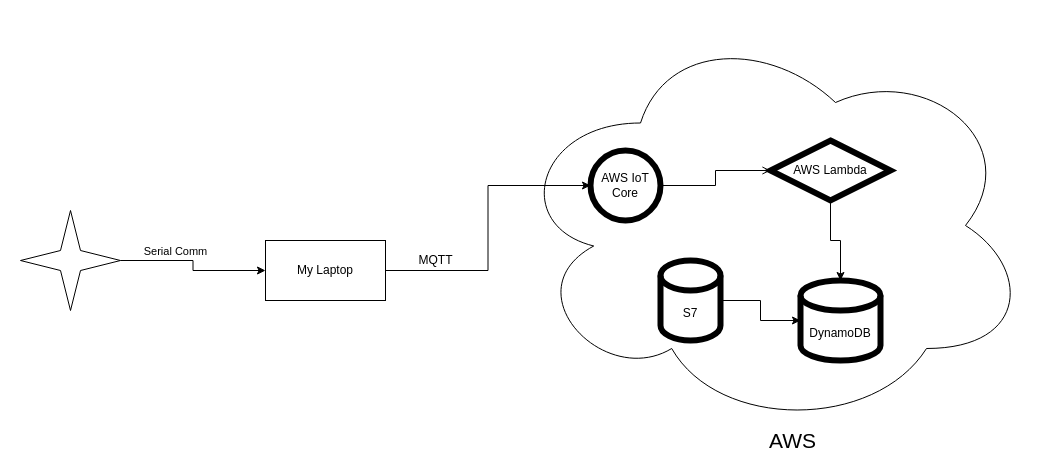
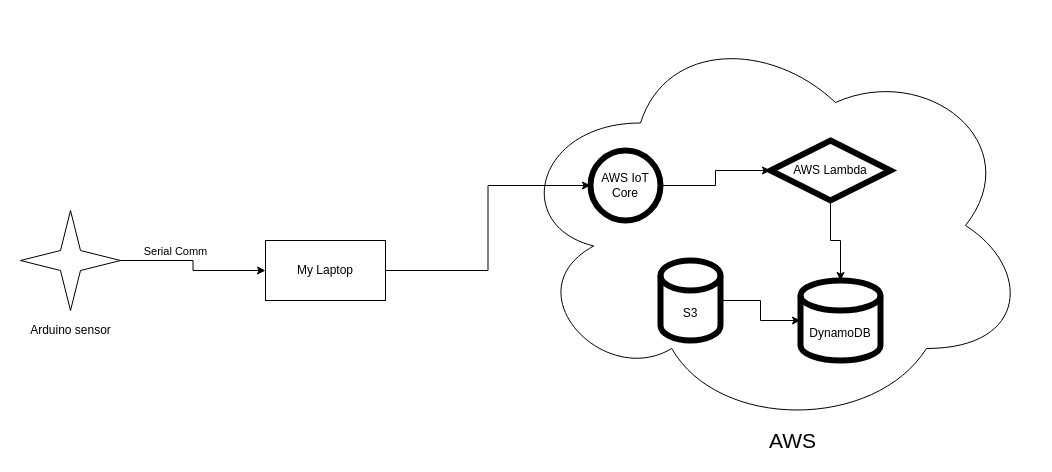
edge "AWS IoT Core" -> "AWS Lambda": arrowhead open -> classic
node "MQTT": removed
node "S7": label "S7" -> "S3"
node "Arduino sensor": added
